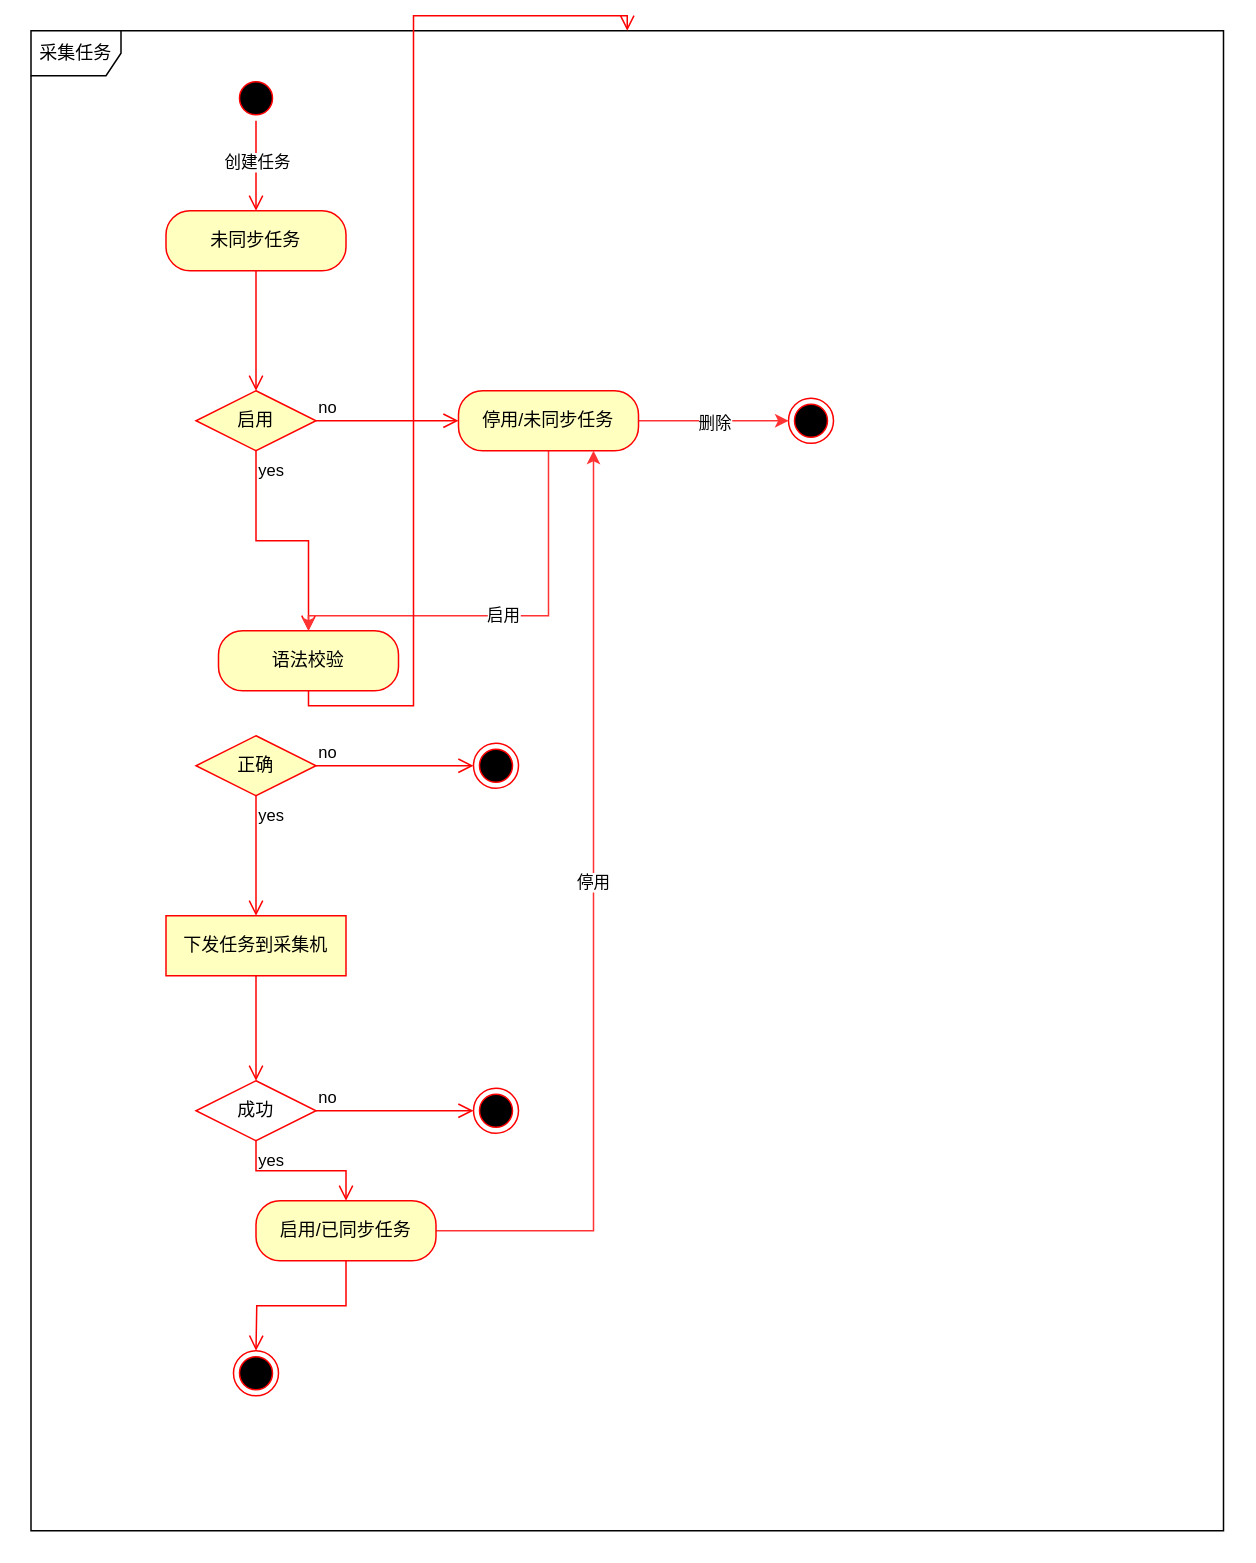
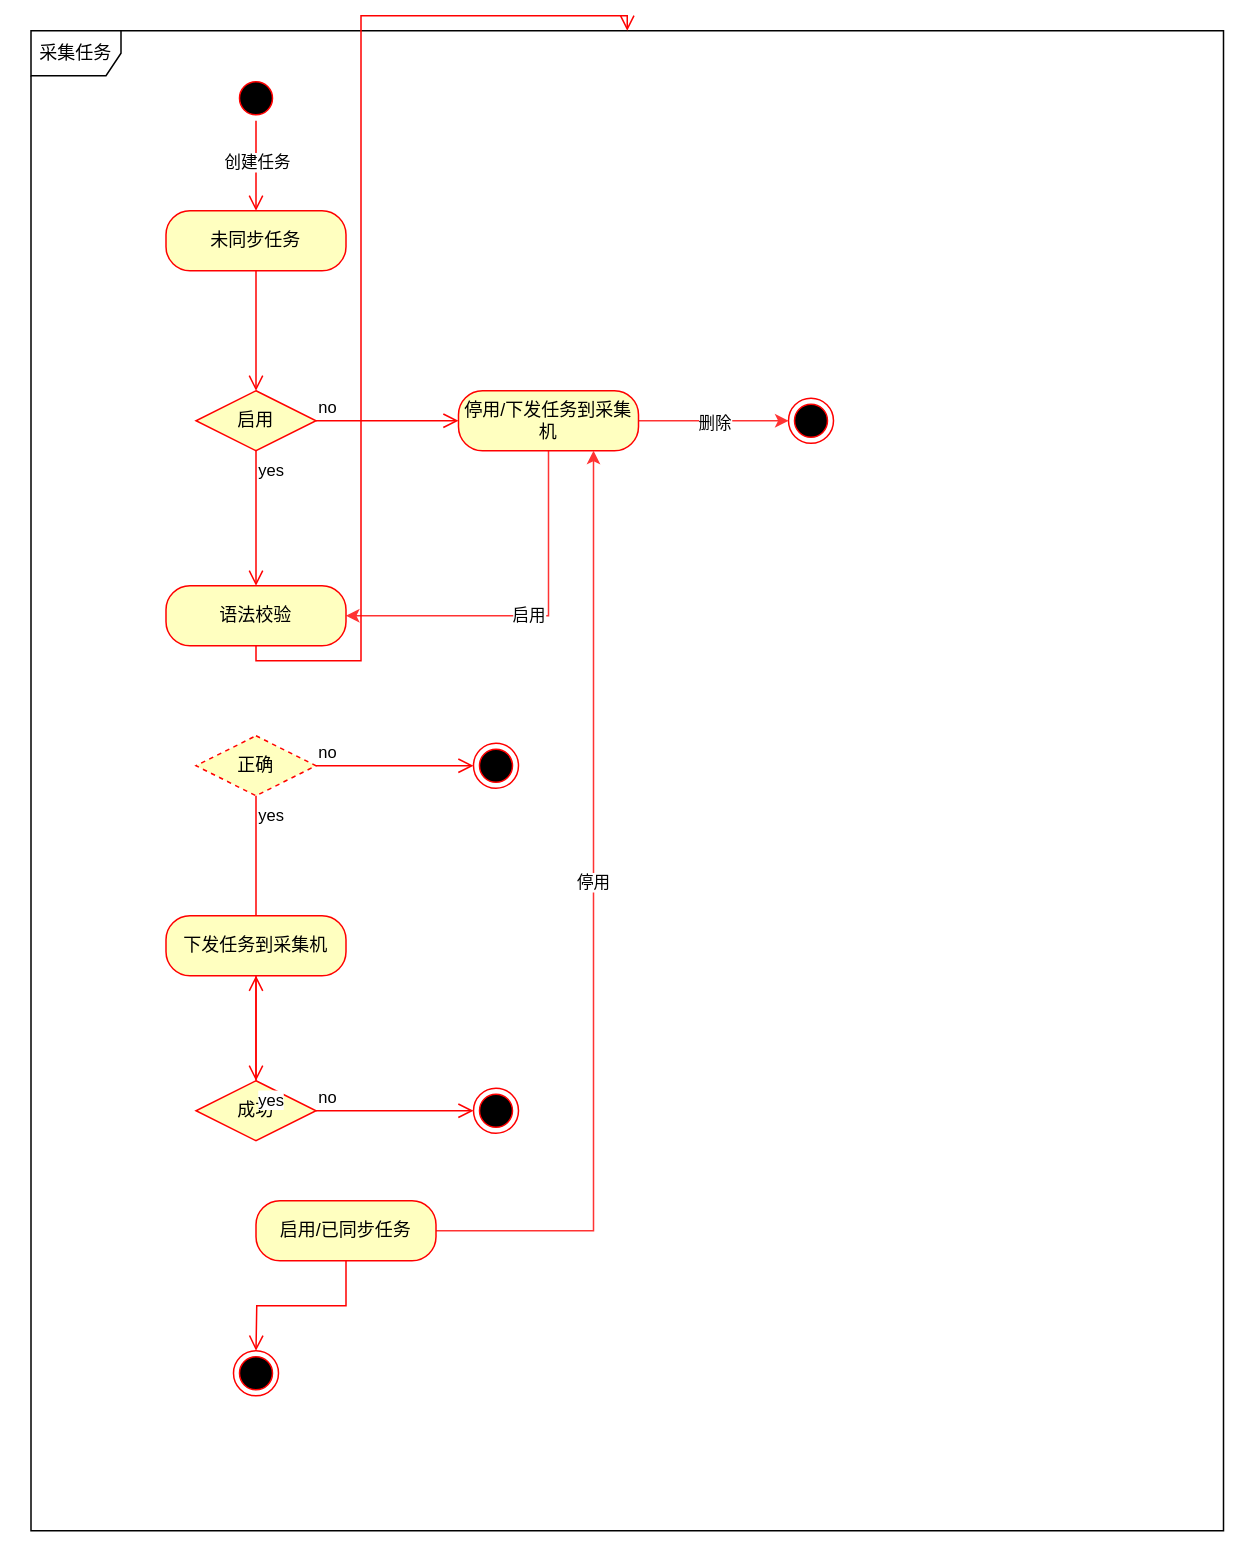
node "停用/未同步任务": label "停用/未同步任务" -> "停用/下发任务到采集机"
node "语法校验": moved (308, 661) -> (256, 616)
node "正确": style solid -> dashed
edge "正确" -> "下发任务到采集机": arrowhead open -> none
node "下发任务到采集机": shape rectangle -> rounded rectangle
node "成功": fillcolor #ffffff -> #ffffc0
edge "成功" -> "启用/已同步任务": now "成功" -> "下发任务到采集机"
